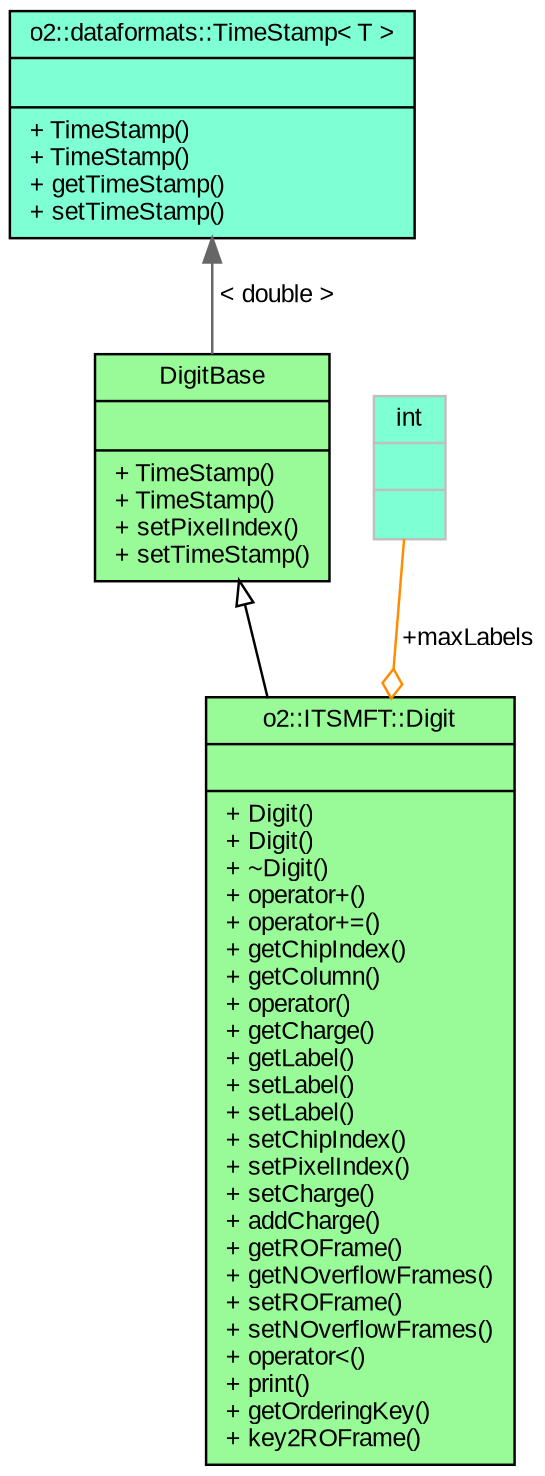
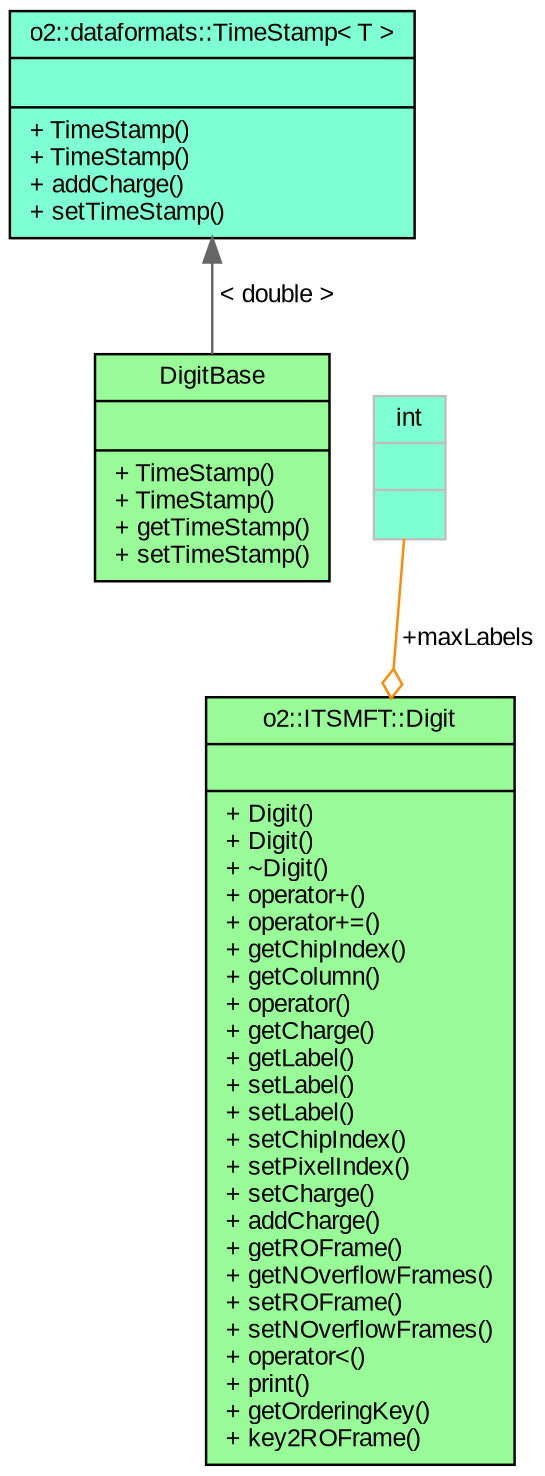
node "o2::dataformats::TimeStamp< T >": text "+ getTimeStamp()" -> "+ addCharge()"
node "DigitBase": text "+ setPixelIndex()" -> "+ getTimeStamp()"
edge "o2::ITSMFT::Digit" -> "DigitBase": removed
